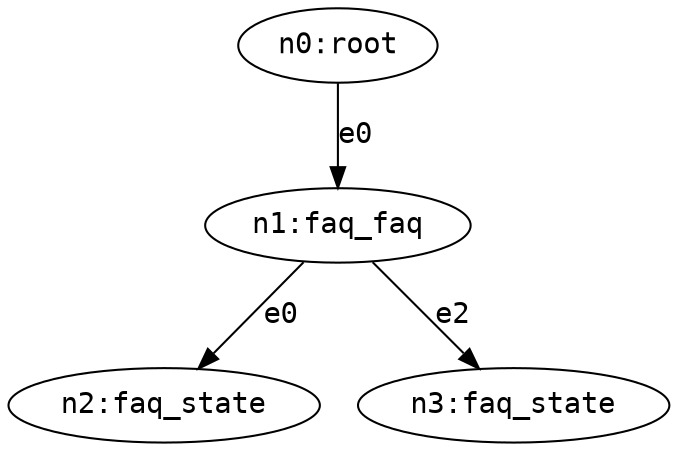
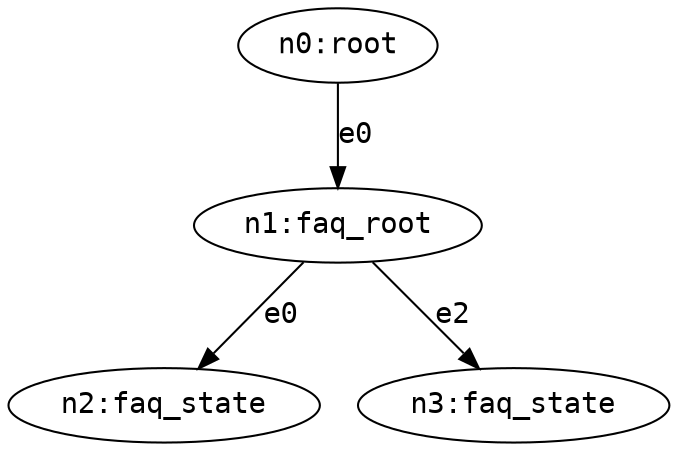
node "n1:faq_faq": label "n1:faq_faq" -> "n1:faq_root"
